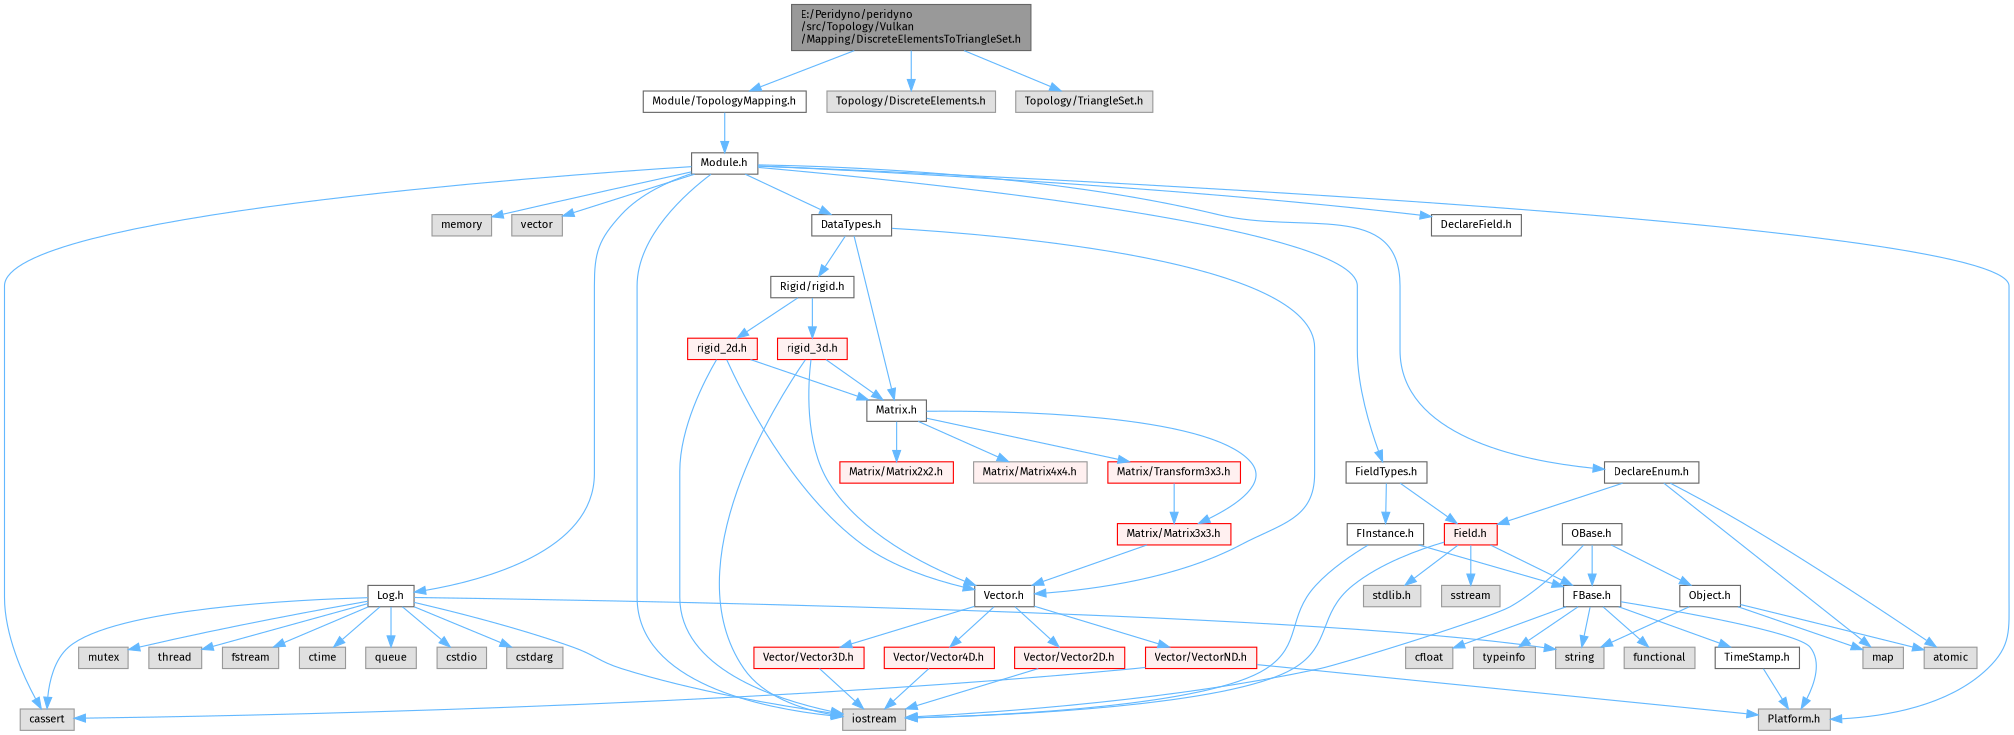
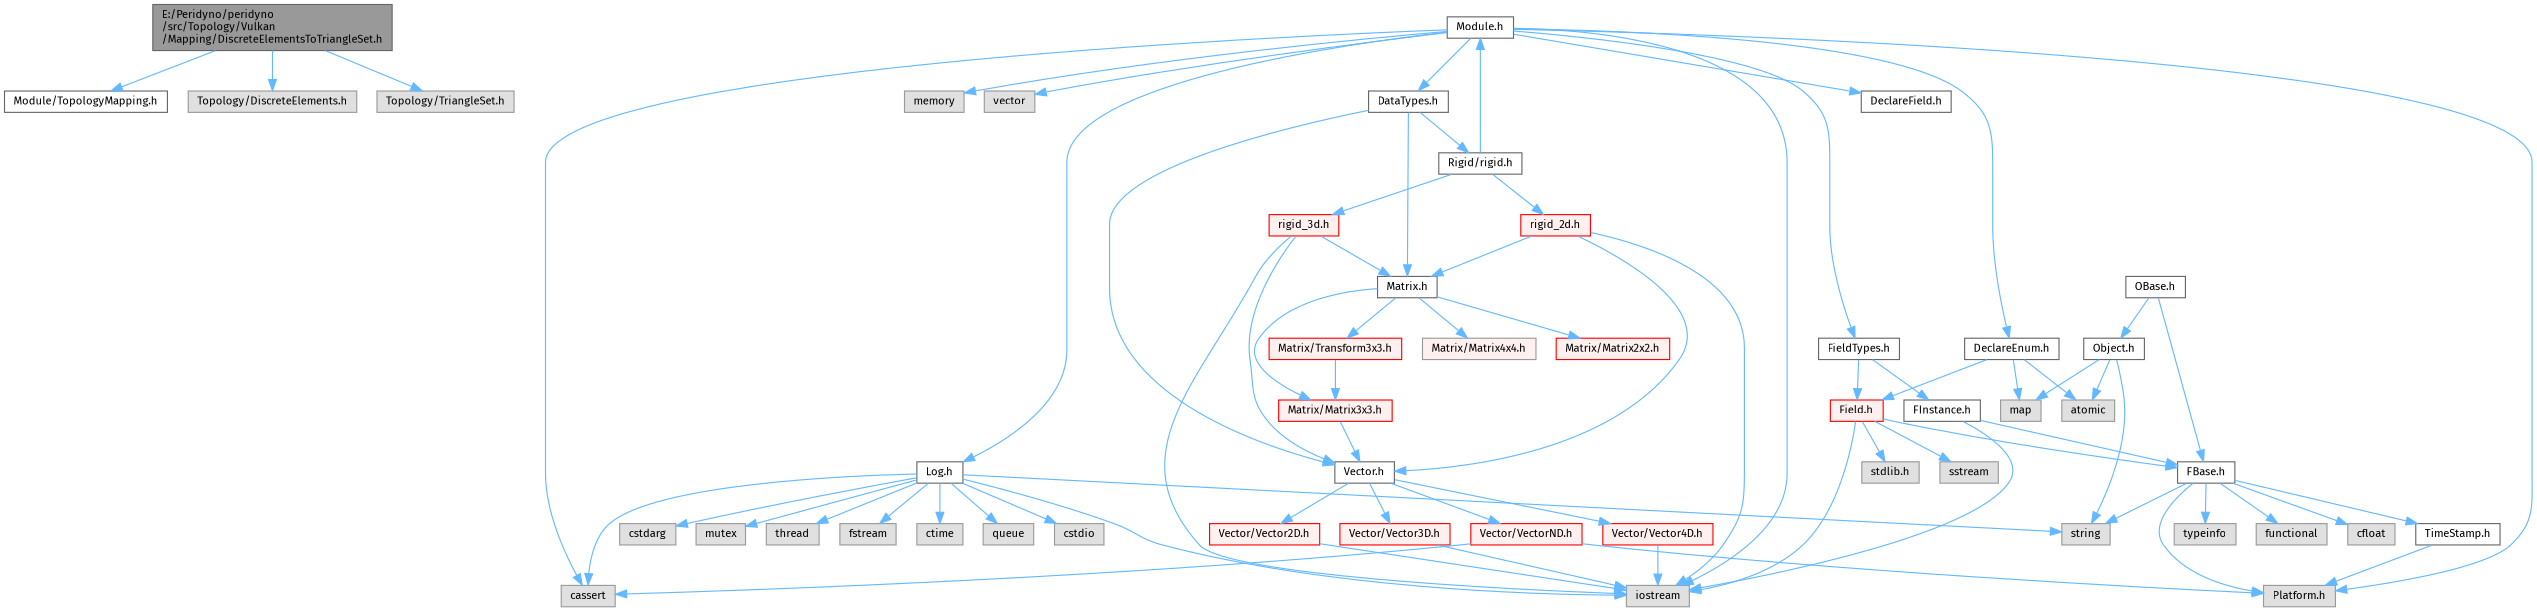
edge "Module/TopologyMapping.h" -> "Module.h": now "Rigid/rigid.h" -> "Module.h"
edge "OBase.h" -> "iostream": removed
